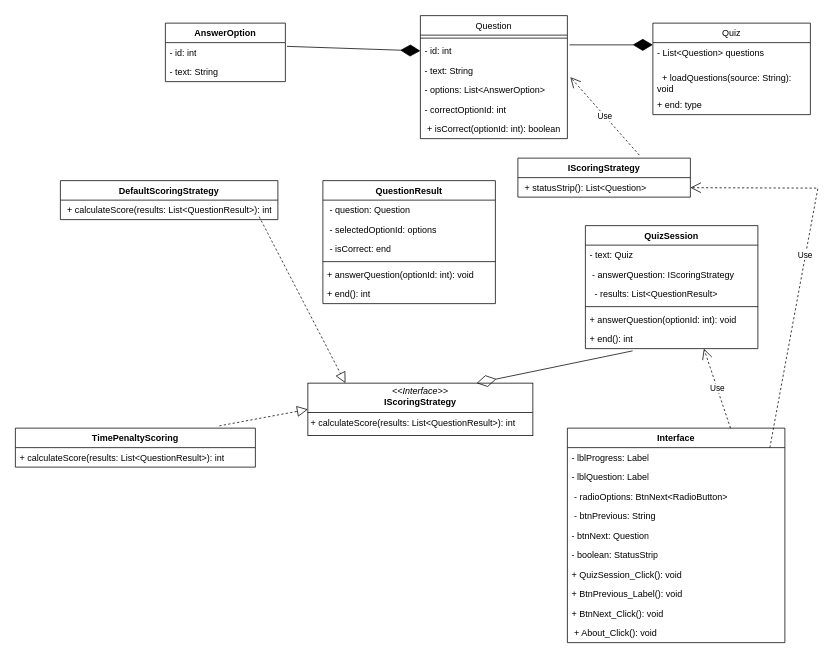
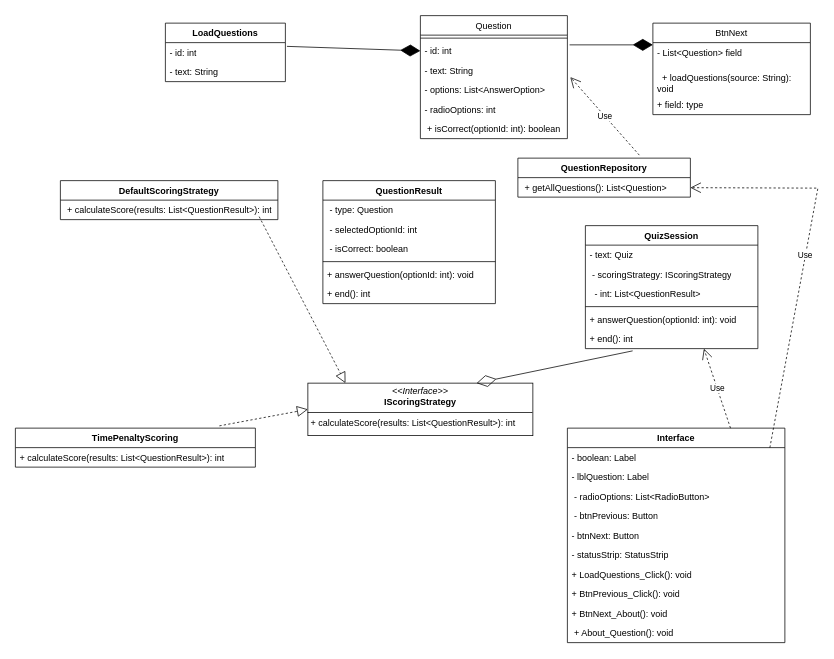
node "Quiz": label "Quiz" -> "BtnNext"
node "AnswerOption": label "AnswerOption" -> "LoadQuestions"
node "- List<Question> questions": label "- List<Question> questions" -> "- List<Question> field"
node "+ end: type": label "+ end: type" -> "+ field: type"
node "- correctOptionId: int": label "- correctOptionId: int" -> "- radioOptions: int"
node "IScoringStrategy": label "IScoringStrategy" -> "QuestionRepository"
node "+ statusStrip(): List<Question>": label "+ statusStrip(): List<Question>" -> "+ getAllQuestions(): List<Question>"
node "- question: Question": label "- question: Question" -> "- type: Question"
node "- selectedOptionId: options": label "- selectedOptionId: options" -> "- selectedOptionId: int"
node "- isCorrect: end": label "- isCorrect: end" -> "- isCorrect: boolean"
node "- answerQuestion: IScoringStrategy": label "- answerQuestion: IScoringStrategy" -> "- scoringStrategy: IScoringStrategy"
node "- results: List<QuestionResult>": label "- results: List<QuestionResult>" -> "- int: List<QuestionResult>"
node "- lblProgress: Label": label "- lblProgress: Label" -> "- boolean: Label"
node "- radioOptions: BtnNext<RadioButton>": label "- radioOptions: BtnNext<RadioButton>" -> "- radioOptions: List<RadioButton>"
node "- btnPrevious: String": label "- btnPrevious: String" -> "- btnPrevious: Button"
node "- btnNext: Question": label "- btnNext: Question" -> "- btnNext: Button"
node "- boolean: StatusStrip": label "- boolean: StatusStrip" -> "- statusStrip: StatusStrip"
node "+ QuizSession_Click(): void": label "+ QuizSession_Click(): void" -> "+ LoadQuestions_Click(): void"
node "+ BtnPrevious_Label(): void": label "+ BtnPrevious_Label(): void" -> "+ BtnPrevious_Click(): void"
node "+ BtnNext_Click(): void": label "+ BtnNext_Click(): void" -> "+ BtnNext_About(): void"
node "+ About_Click(): void": label "+ About_Click(): void" -> "+ About_Question(): void"
